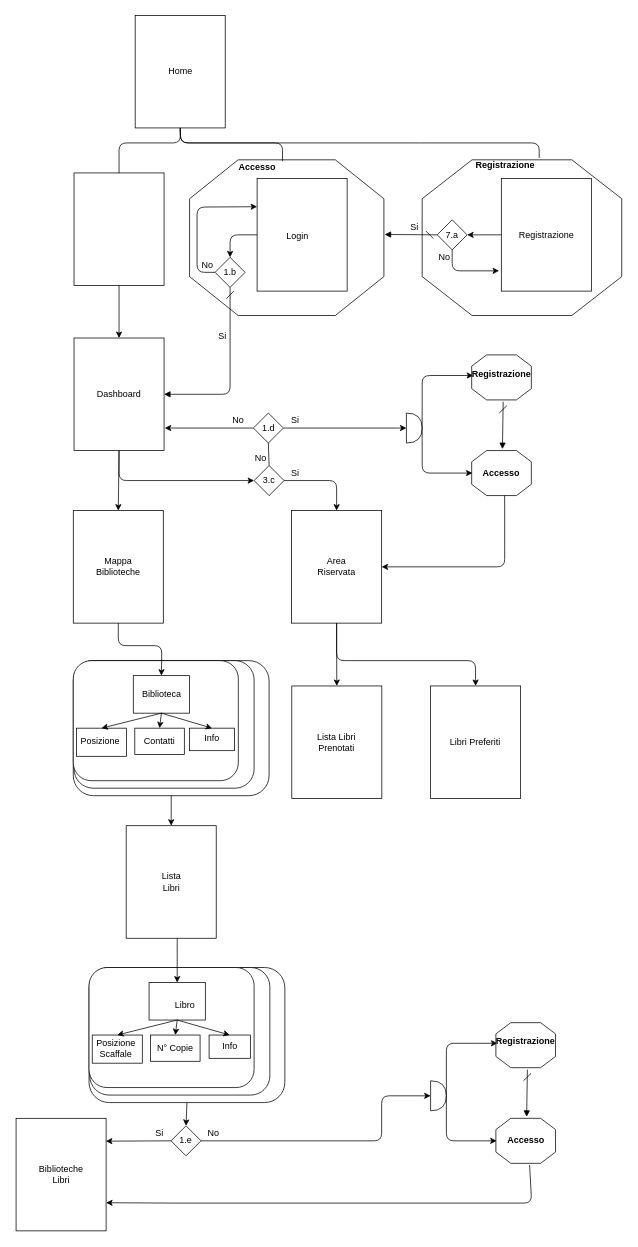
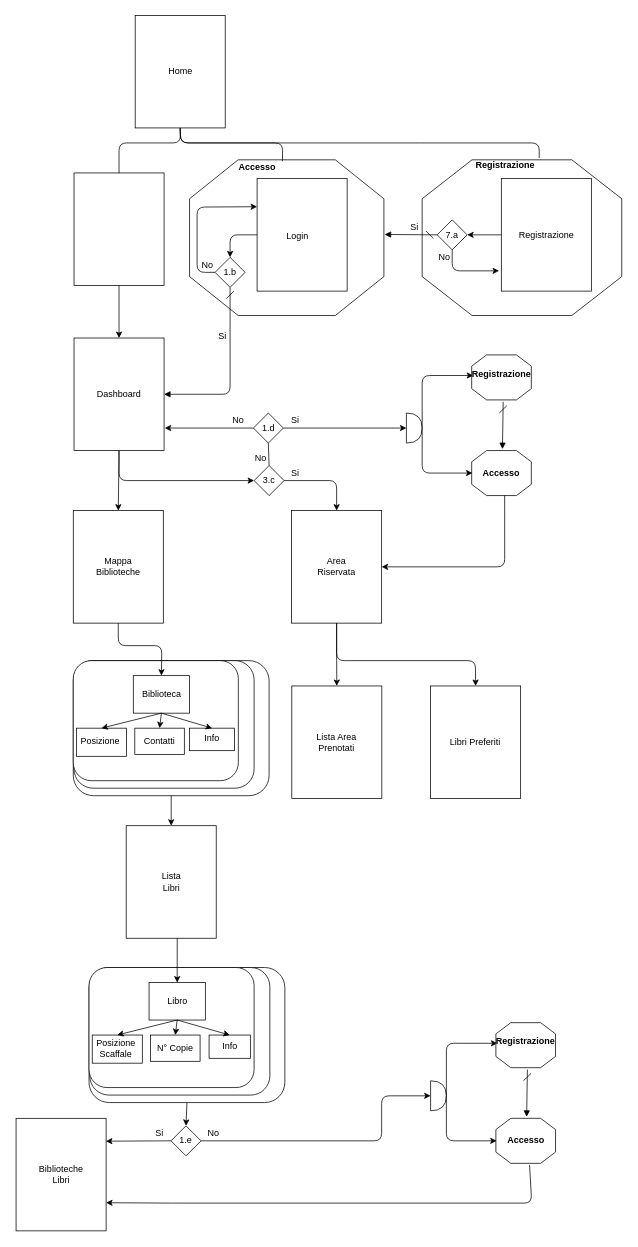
node "Lista Libri Prenotati": label "Lista Libri Prenotati" -> "Lista Area Prenotati"
node "Libro": moved (185, 1005) -> (177, 1001)
